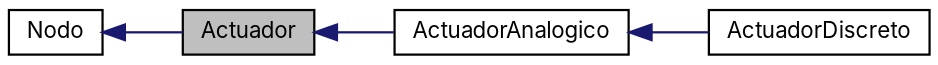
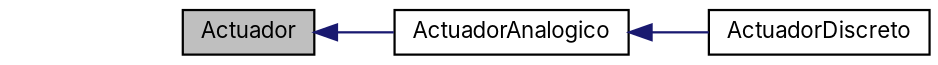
node "Nodo": removed
